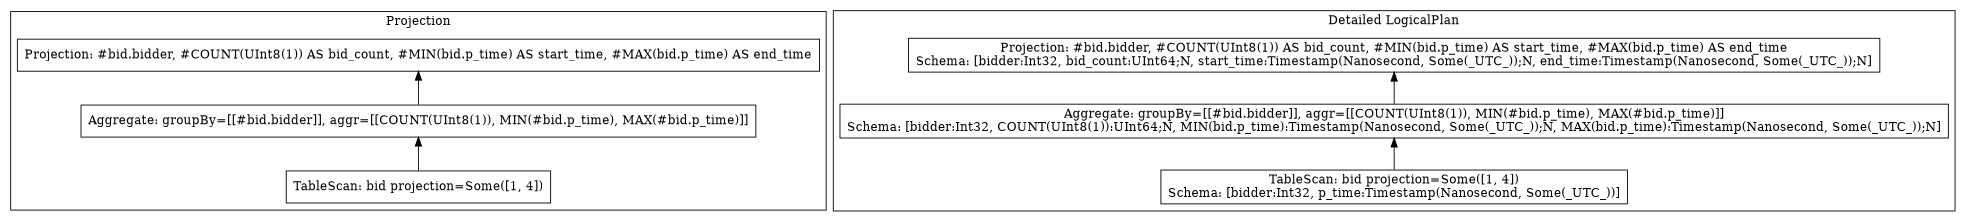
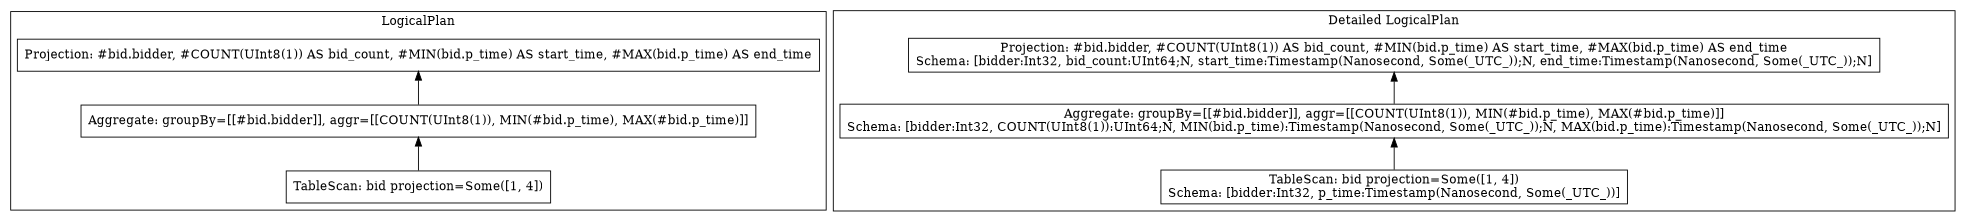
cluster "Projection": label "Projection" -> "LogicalPlan"
